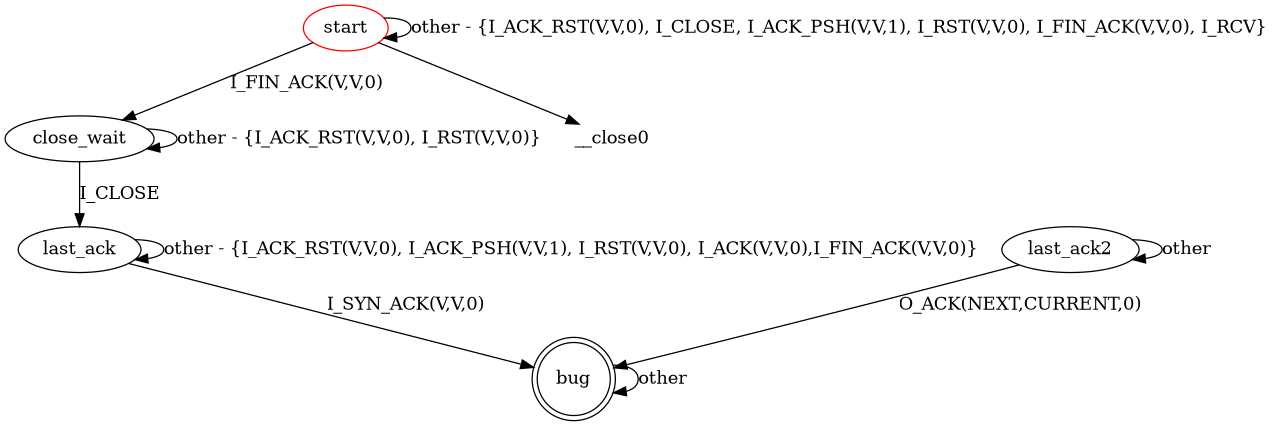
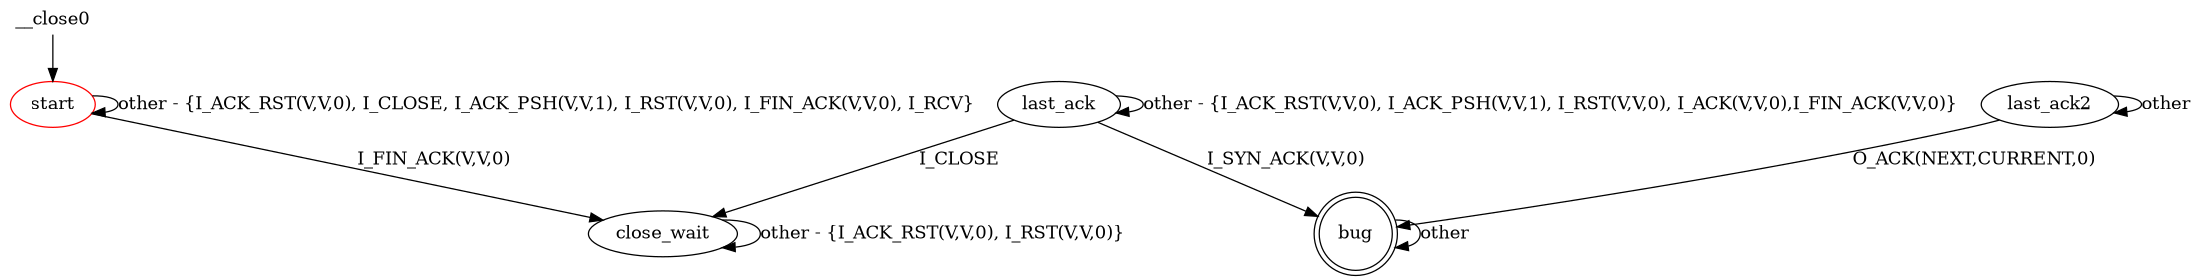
edge "start" -> "__close0": reversed
edge "close_wait" -> "last_ack": reversed
